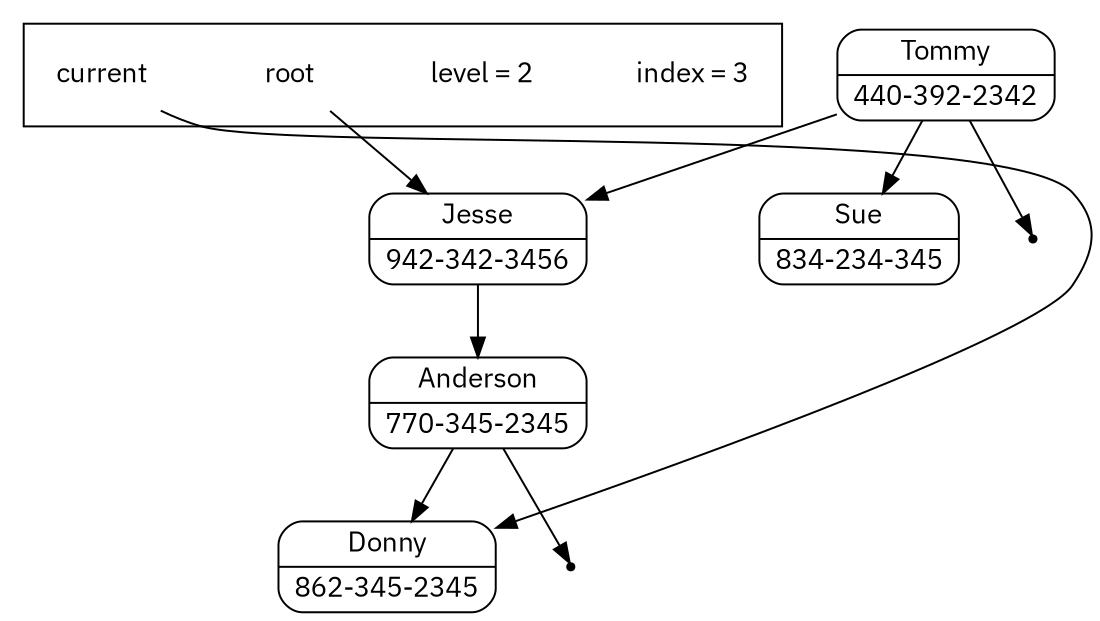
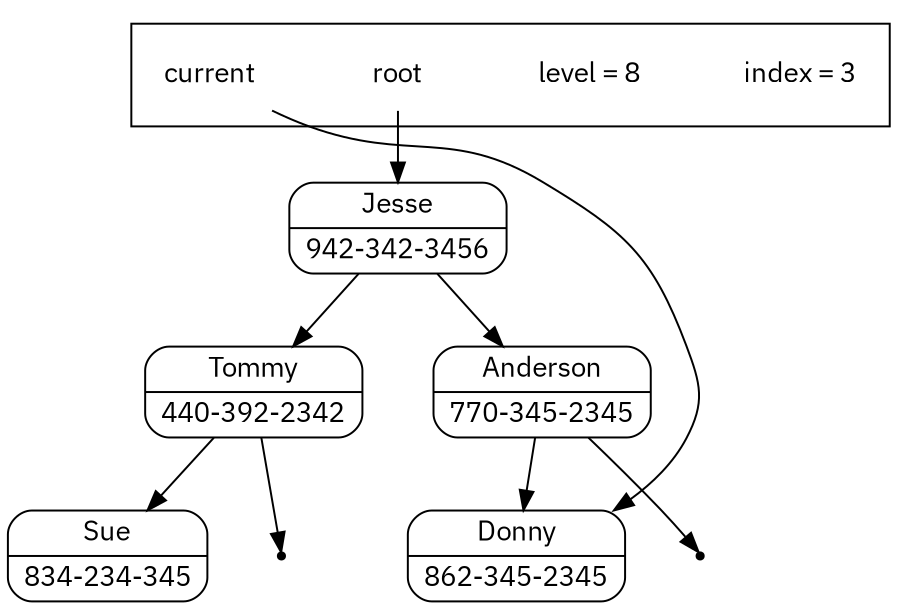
node "level = 2": label "level = 2" -> "level = 8"
edge "Tommy" -> "Jesse": reversed
